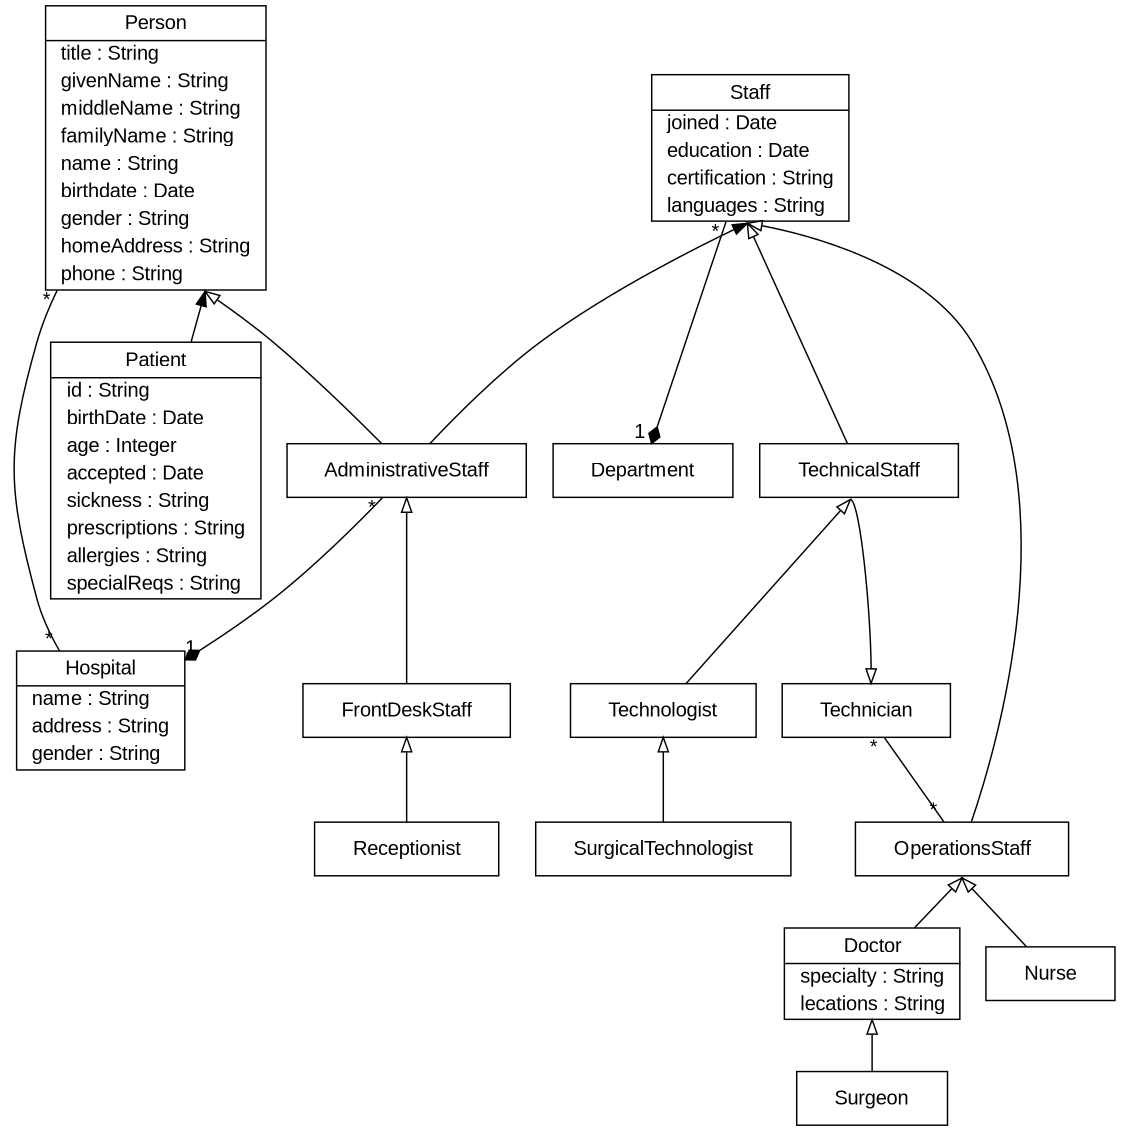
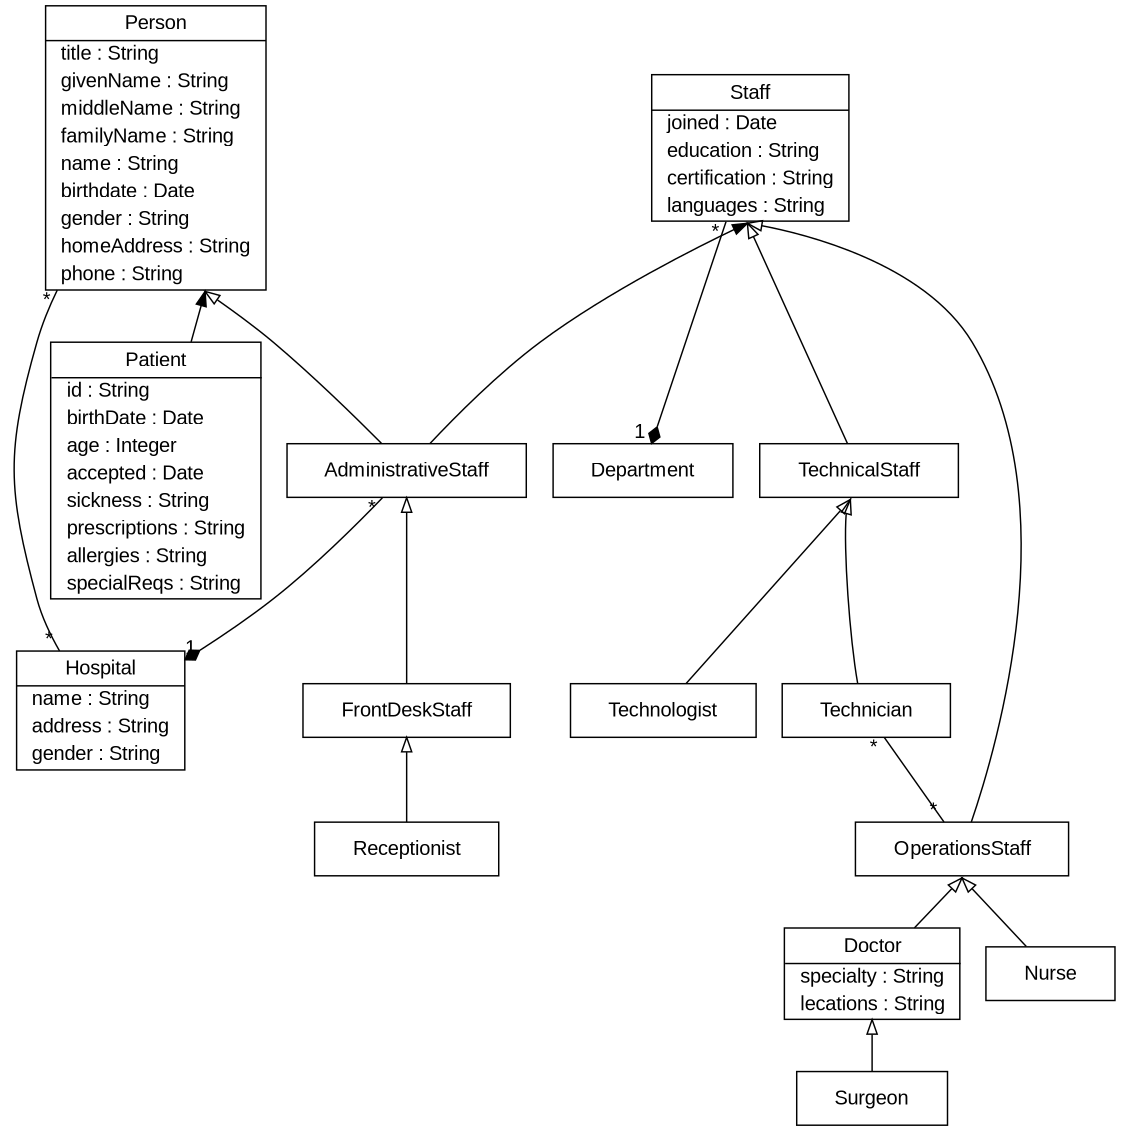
node "Staff": text "education : Date" -> "education : String"
edge "TechnicalStaff" -> "Technician": reversed
node "SurgicalTechnologist": removed
